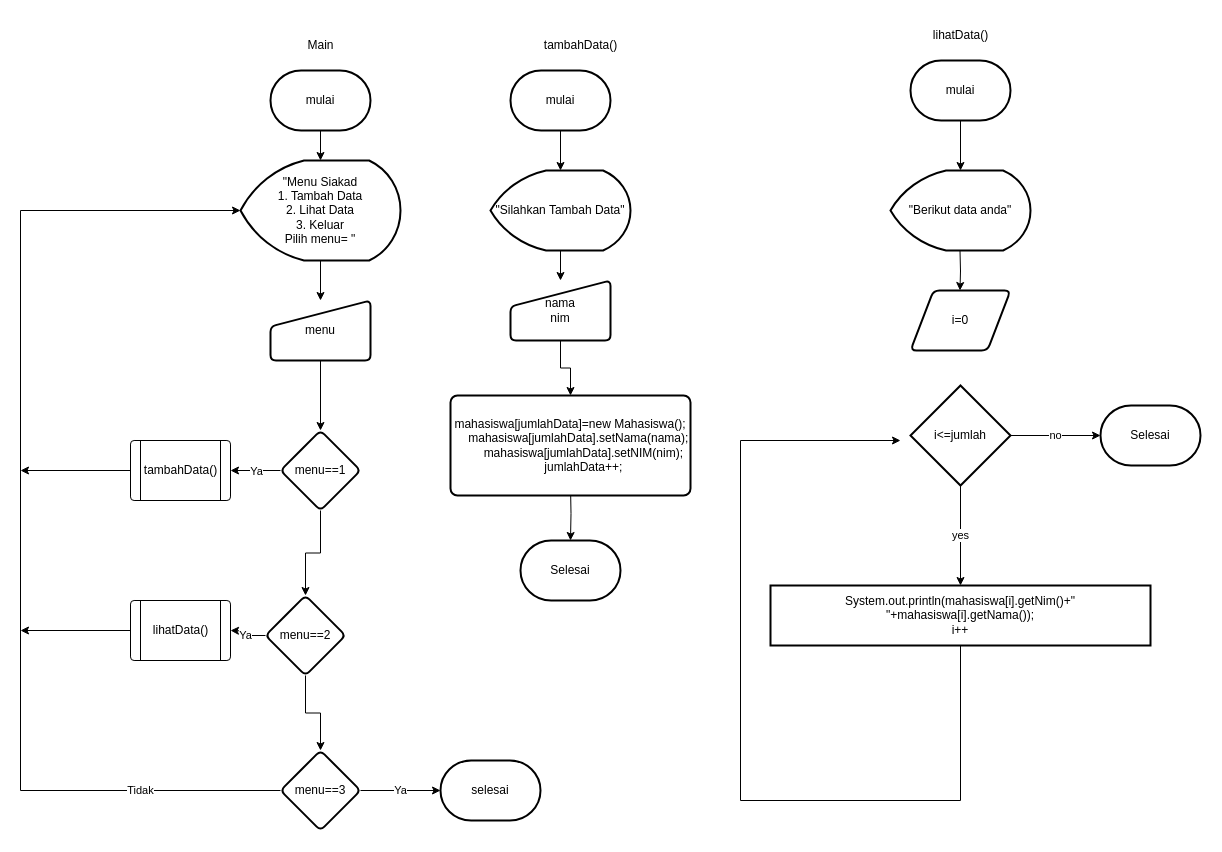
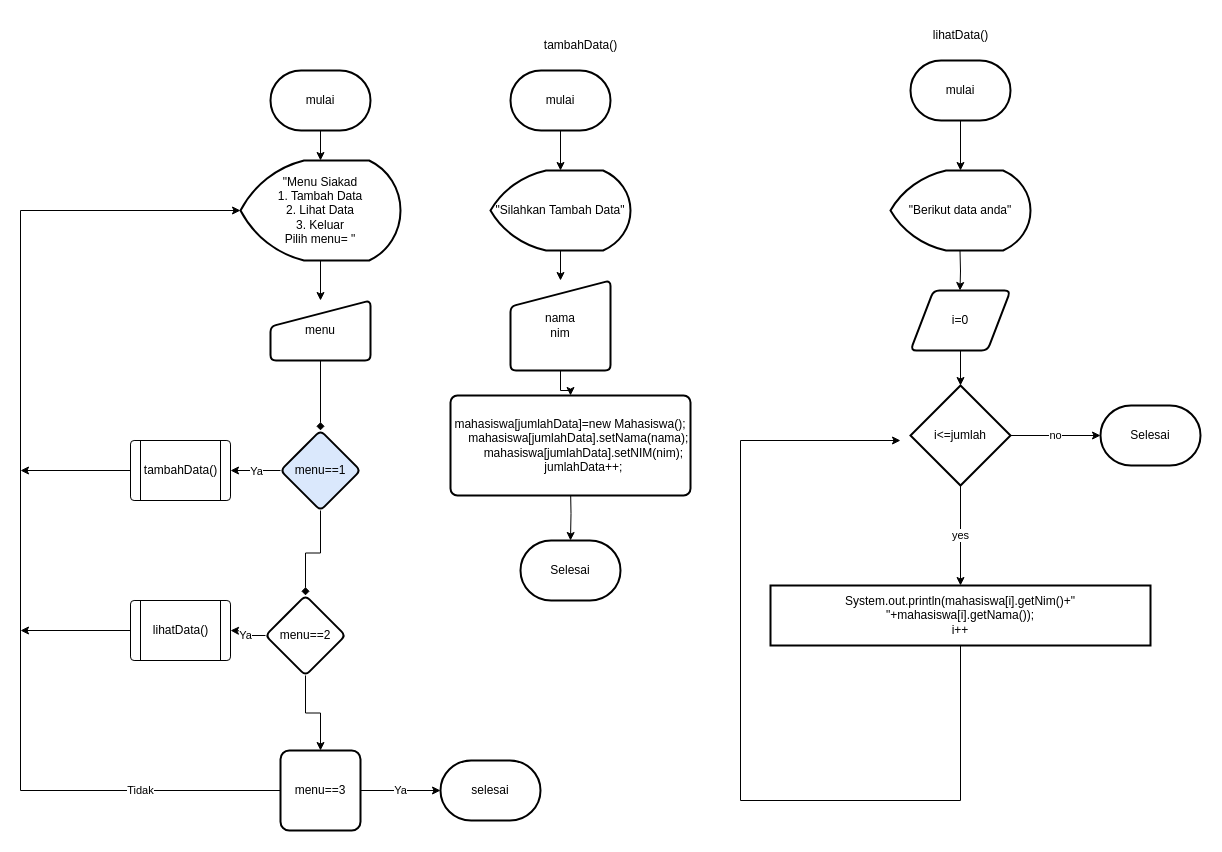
node "Main": removed
node "nama nim": size 100x60 -> 100x90
edge "i=0" -> "i<=jumlah": added
edge "menu" -> "menu==1": arrowhead classic -> diamond
node "menu==1": fillcolor #ffffff -> #dae8fc
edge "menu==1" -> "menu==2": arrowhead classic -> diamond
node "menu==3": shape diamond -> rounded rectangle
